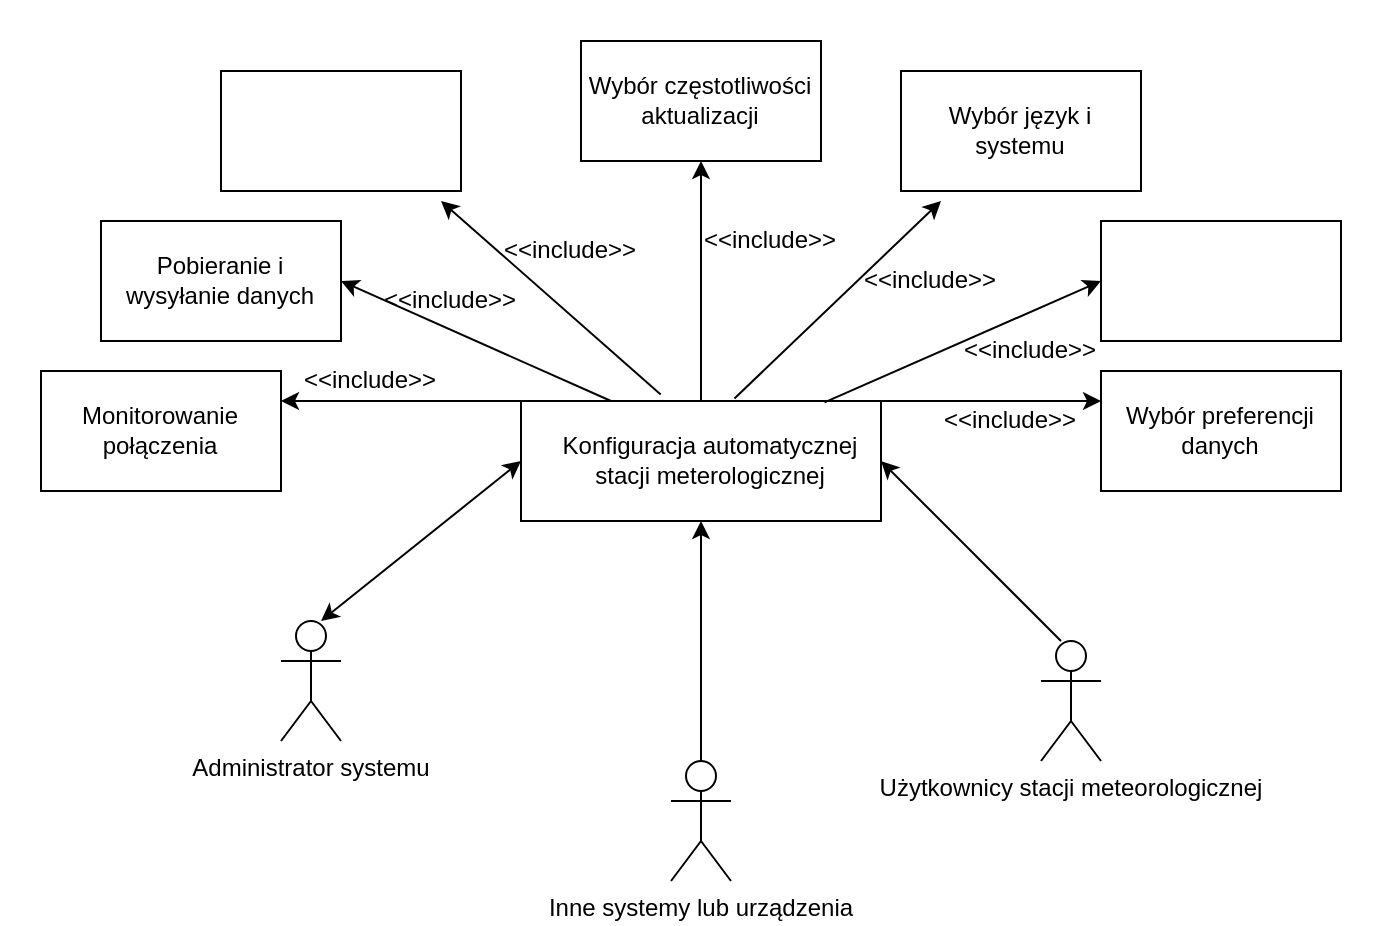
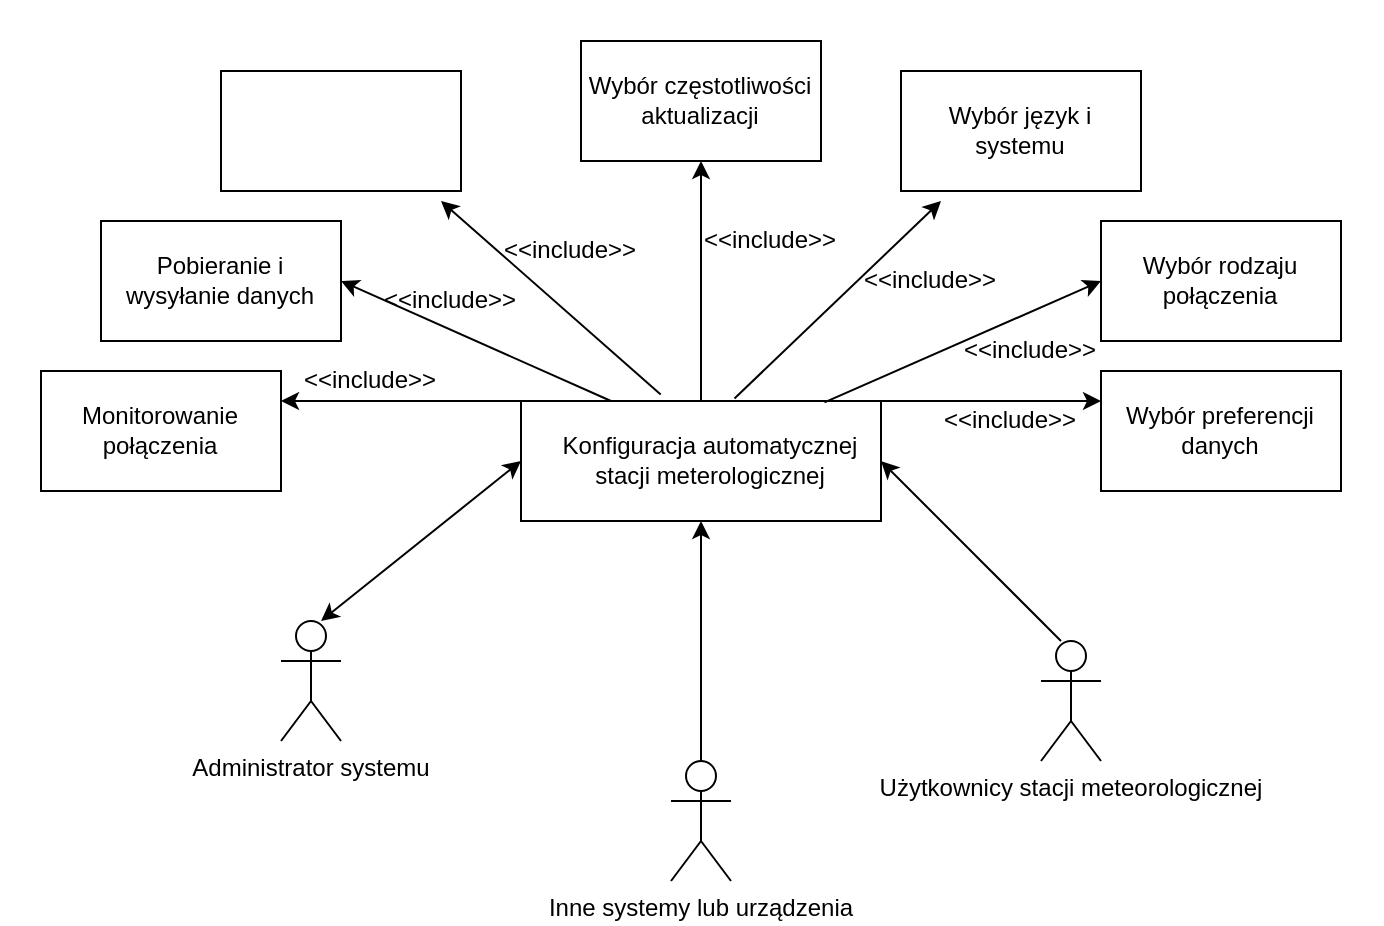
node "Wybór rodzaju połączenia": added
